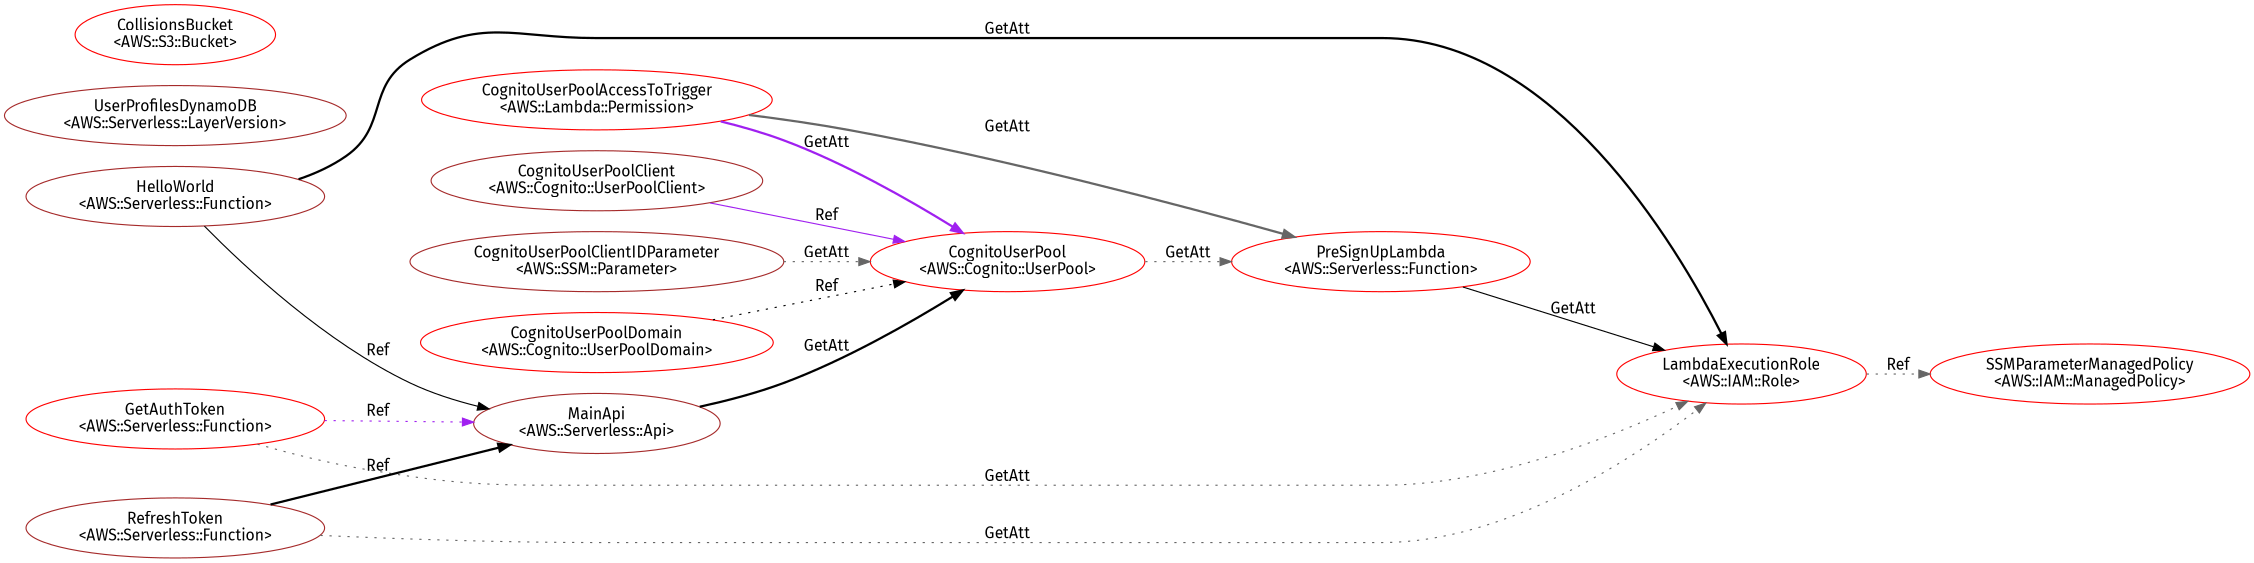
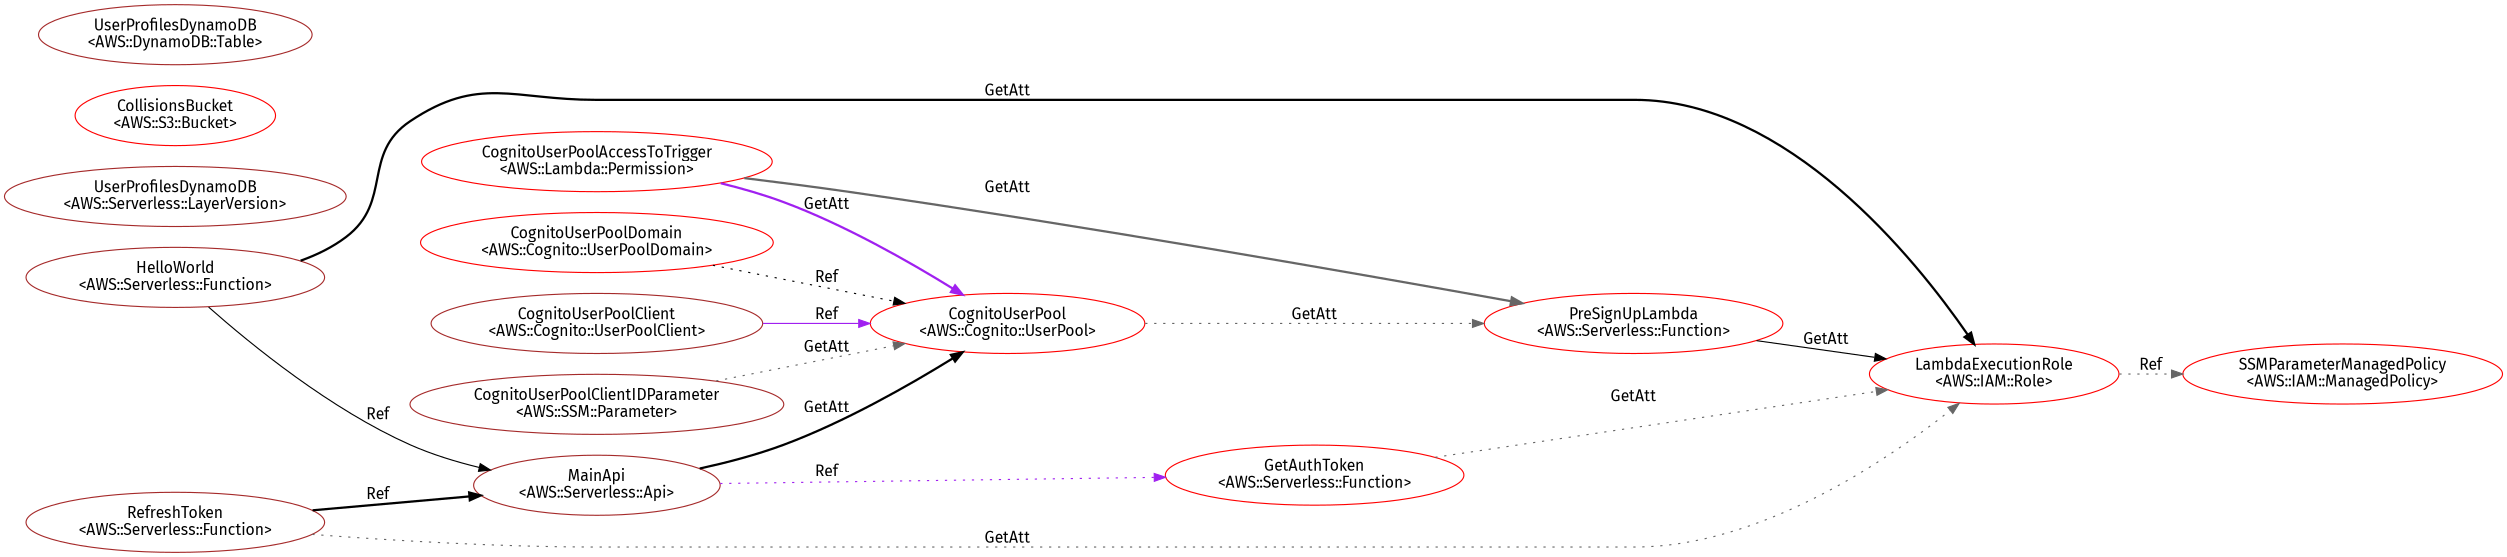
node "UserProfilesDynamoDB <AWS::DynamoDB::Table>": added
edge "GetAuthToken <AWS::Serverless::Function>" -> "MainApi <AWS::Serverless::Api>": reversed
